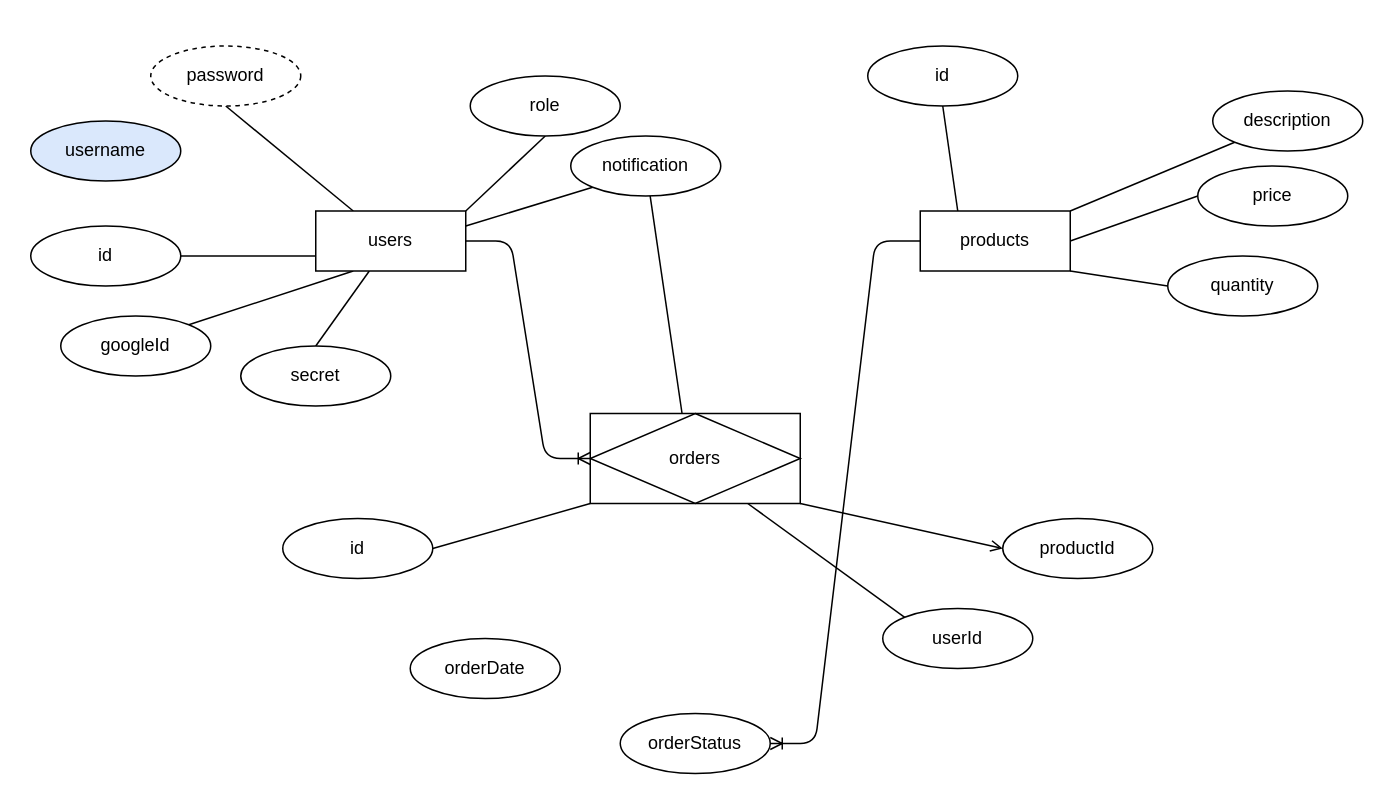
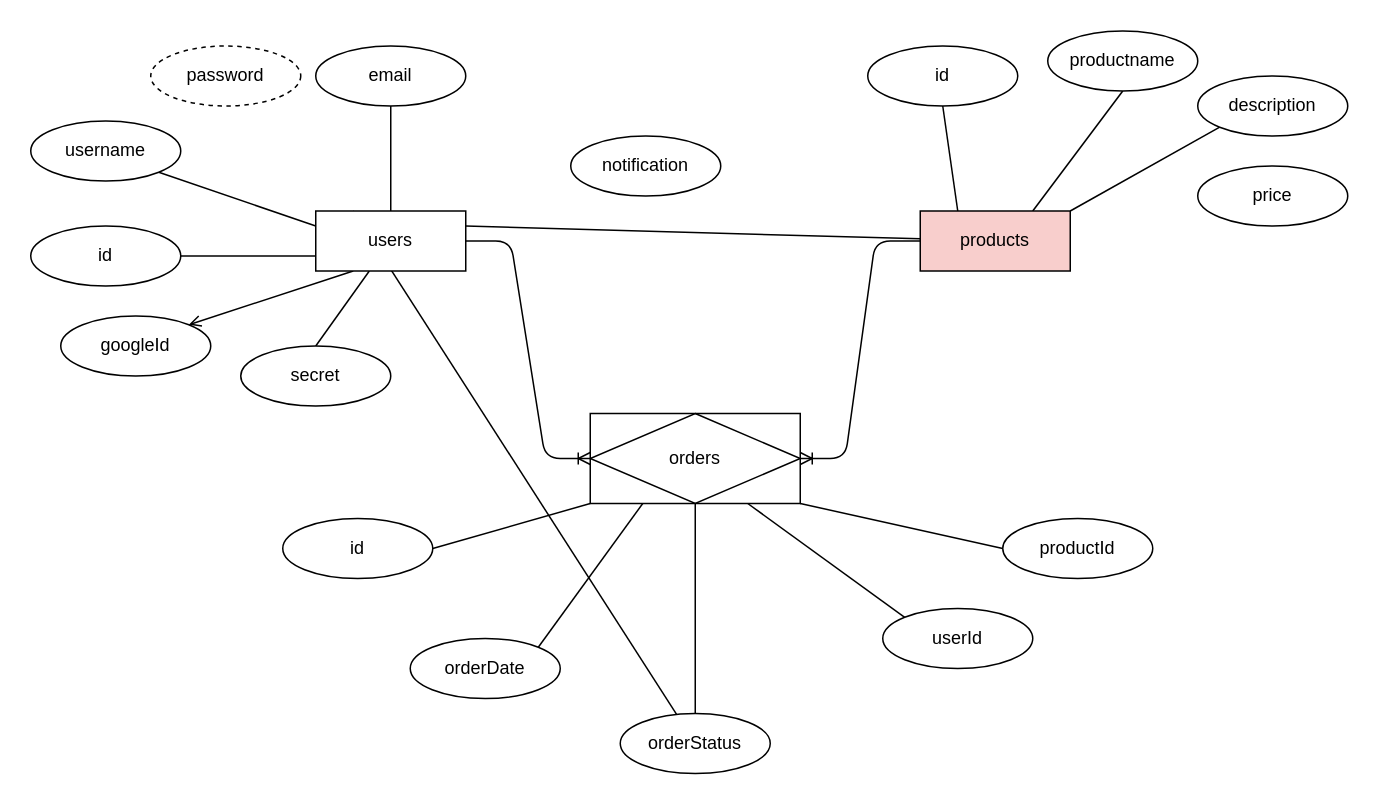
node "productname": added
node "email": added
node "role": removed
node "description": moved (1288, 121) -> (1273, 106)
node "username": fillcolor #dae8fc -> #ffffff
edge "productname" -- "products": added
edge "password" -- "users": now "orderStatus" -- "users"
edge "email" -- "users": added
edge "role" -- "users": removed
edge "username" -- "users": added
edge "notification" -- "users": now "products" -- "users"
edge "price" -- "products": removed
node "products": fillcolor #ffffff -> #f8cecc
edge "products" -- "quantity": removed
node "quantity": removed
edge "notification" -- "orders": now "orderStatus" -- "orders"
edge "users" -- "googleId": arrowhead none -> open
edge "products" -> "orderStatus": now "products" -> "orders"
edge "orders" -> "productId": arrowhead open -> none
edge "orders" -- "orderDate": added
